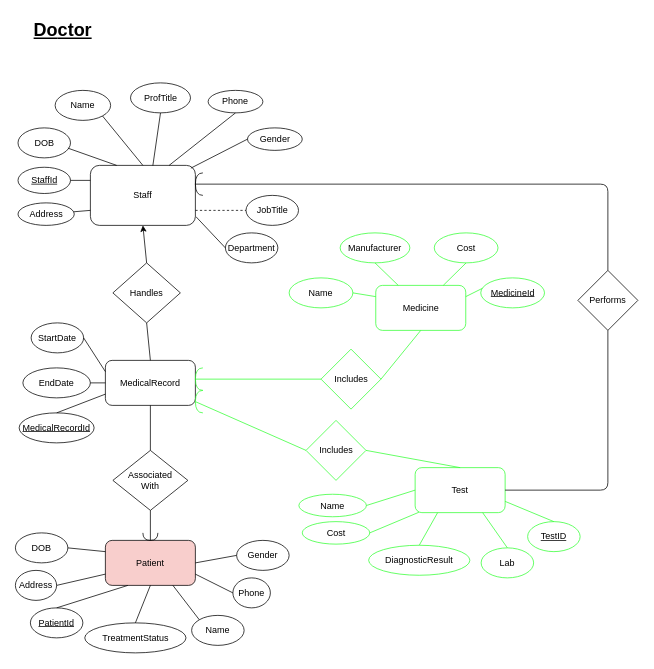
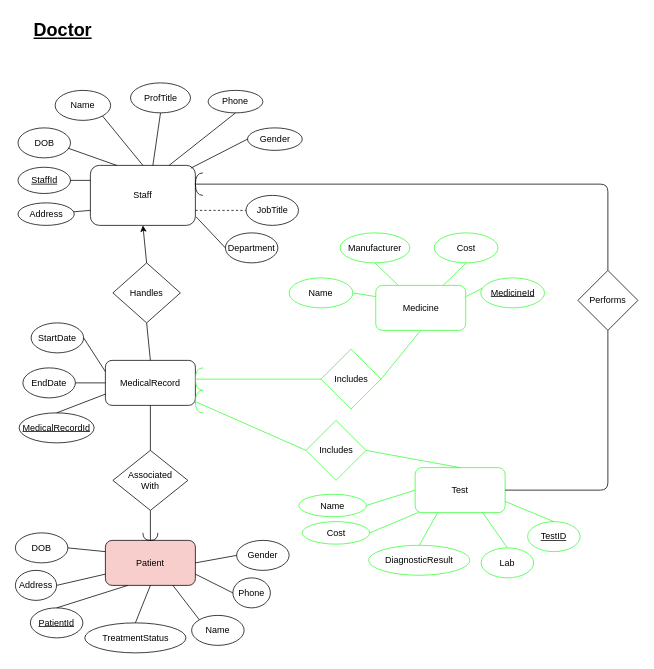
node "EndDate": size 68x30 -> 53x30
